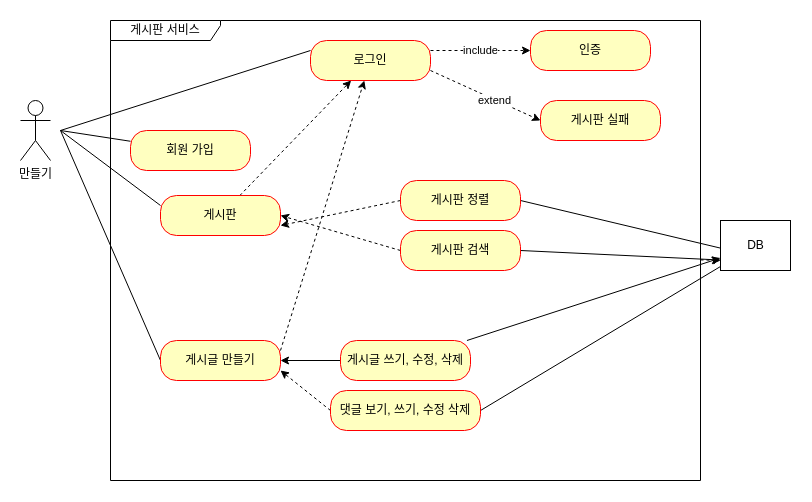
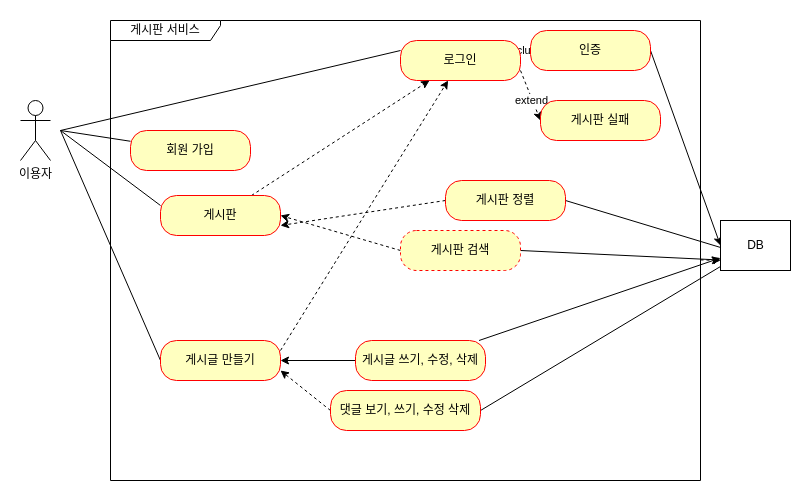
node "로그인": moved (371, 61) -> (461, 61)
edge "인증" -> "DB": added
node "만들기": label "만들기" -> "이용자"
node "게시판 정렬": moved (461, 201) -> (506, 201)
node "게시판 검색": style solid -> dashed
node "게시글 쓰기, 수정, 삭제": moved (406, 361) -> (421, 361)
